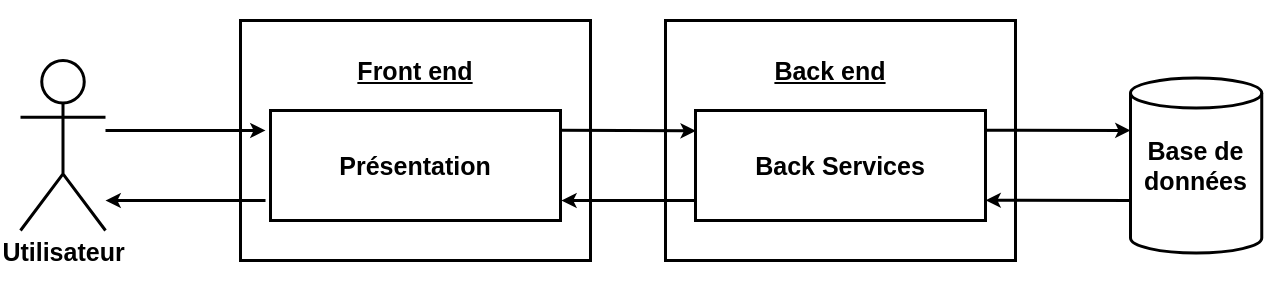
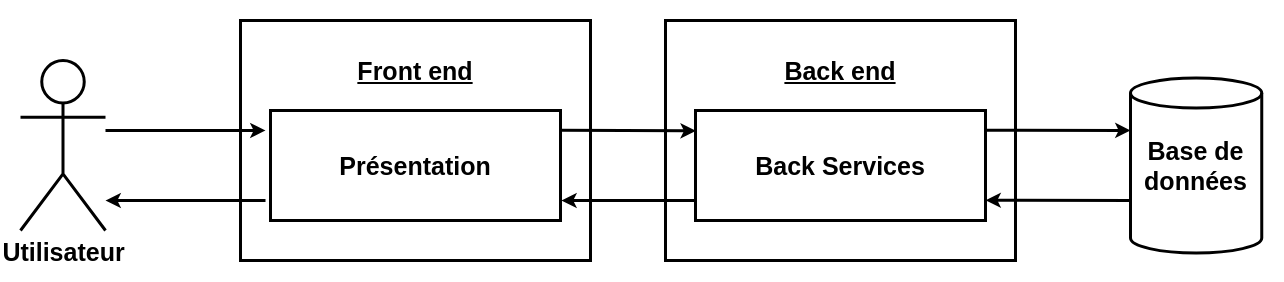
node "Back end": moved (831, 71) -> (841, 71)
